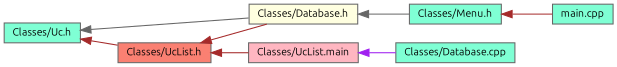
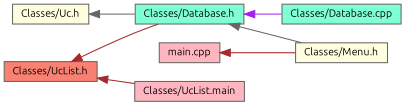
node "Classes/Database.h": fillcolor lightyellow -> aquamarine
node "Classes/Menu.h": fillcolor aquamarine -> lightyellow
edge "main.cpp" -> "Classes/Menu.h": reversed
node "main.cpp": fillcolor aquamarine -> lightpink
node "Classes/Uc.h": fillcolor aquamarine -> lightyellow
edge "Classes/UcList.h" -> "Classes/Uc.h": removed
edge "Classes/Database.cpp" -> "Classes/UcList.main": now "Classes/Database.cpp" -> "Classes/Database.h"
